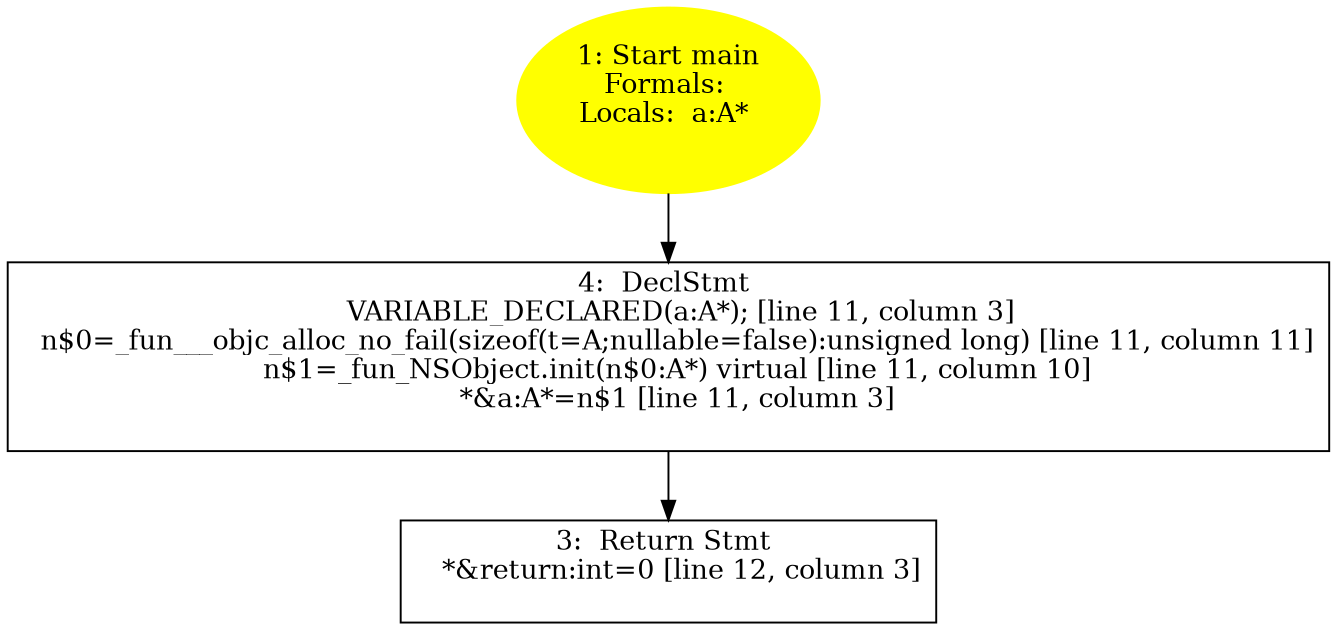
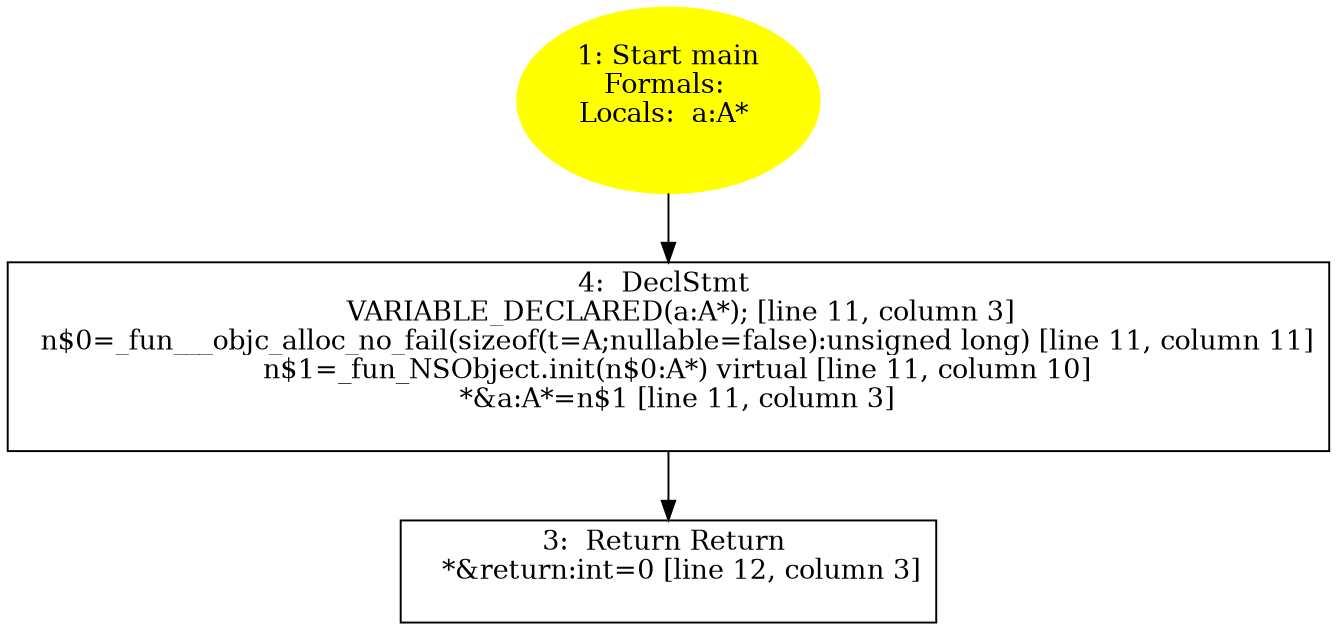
node "3:  Return Stmt *&return:int=0 [line 12, column 3]": label "3:  Return Stmt *&return:int=0 [line 12, column 3]" -> "3:  Return Return *&return:int=0 [line 12, column 3]"
